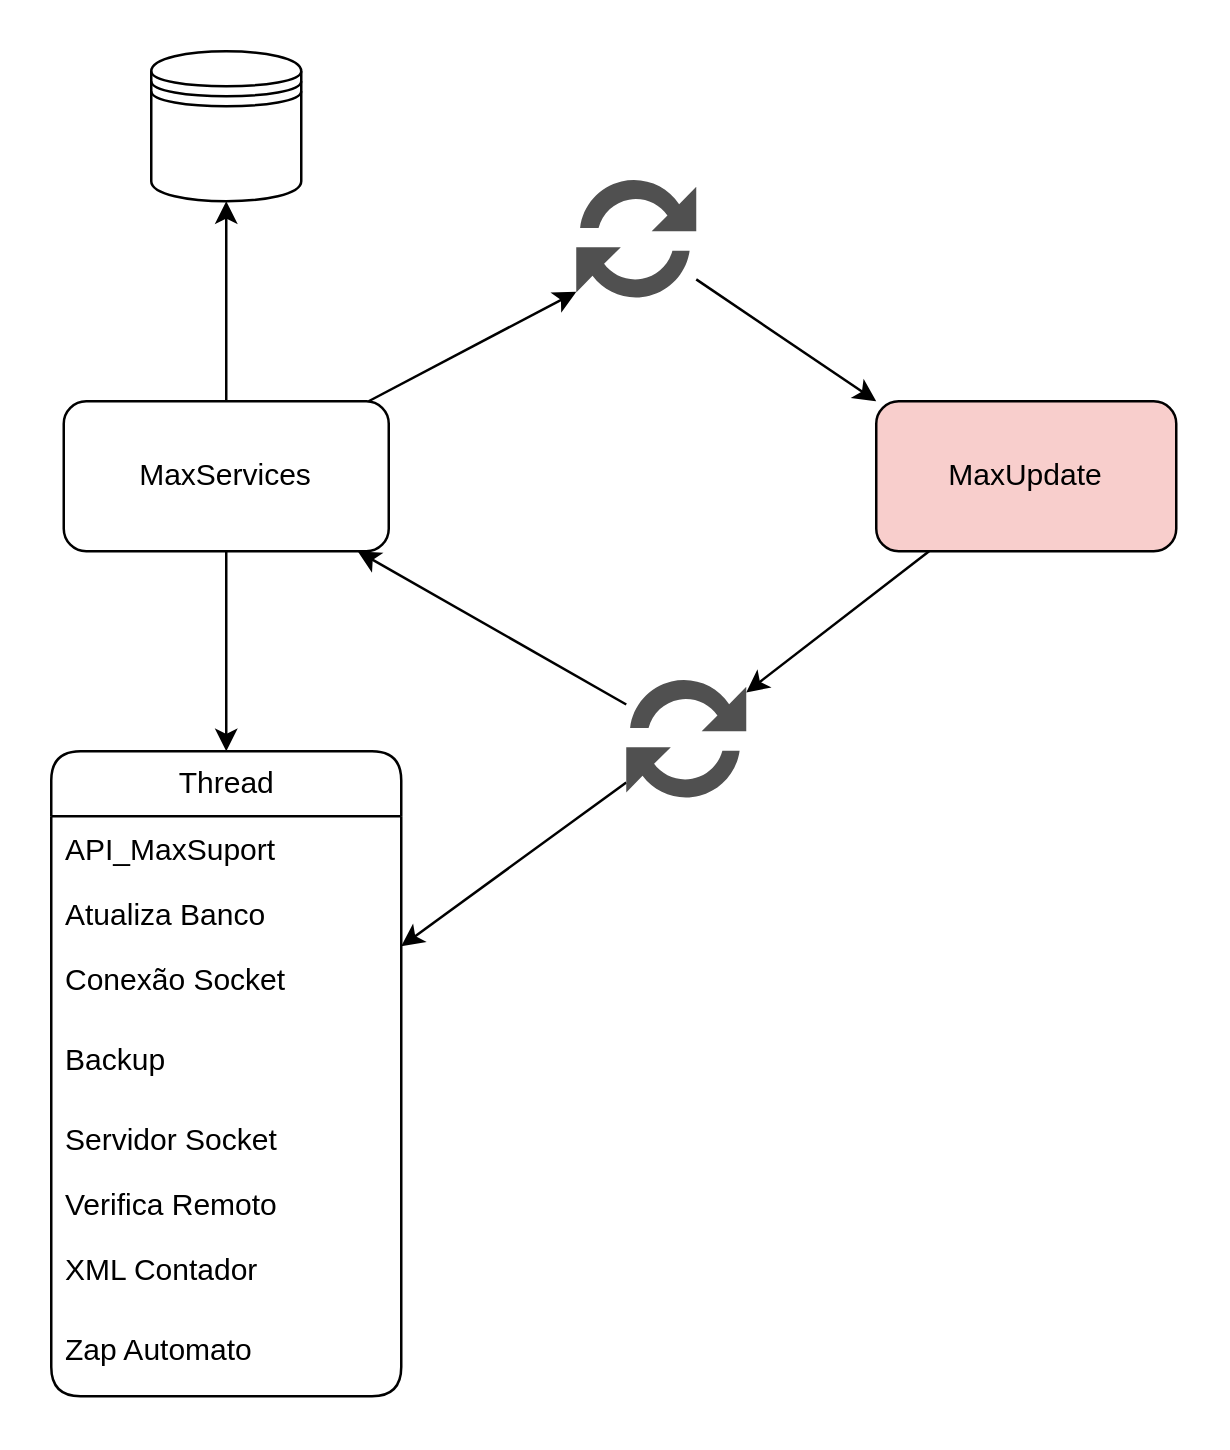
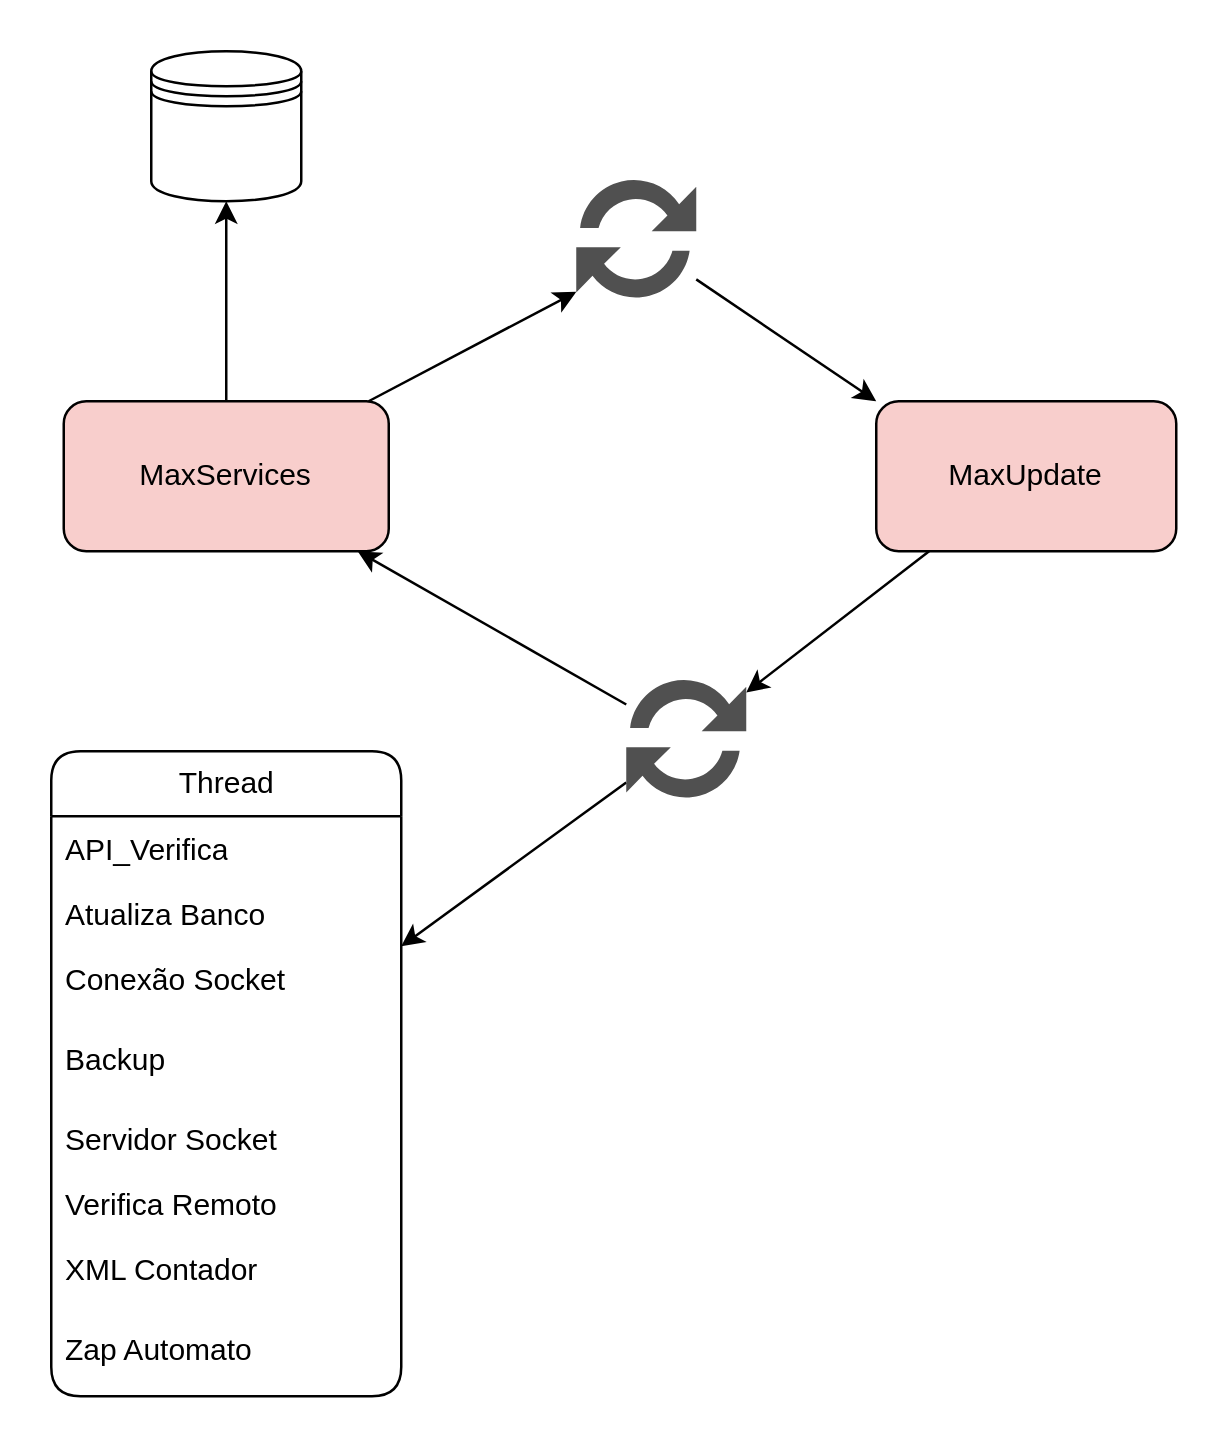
node "MaxServices": fillcolor #ffffff -> #f8cecc
edge "MaxServices" -> "Thread": removed
node "API_MaxSuport": label "API_MaxSuport" -> "API_Verifica"
